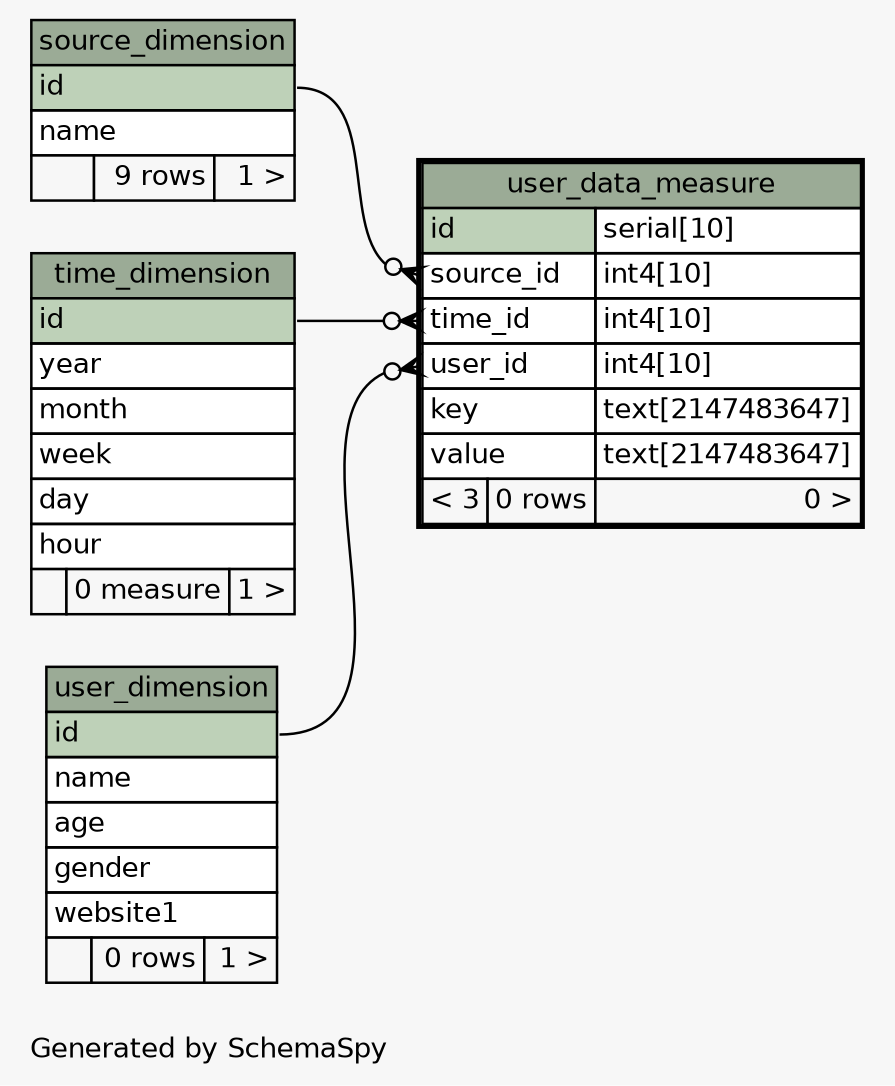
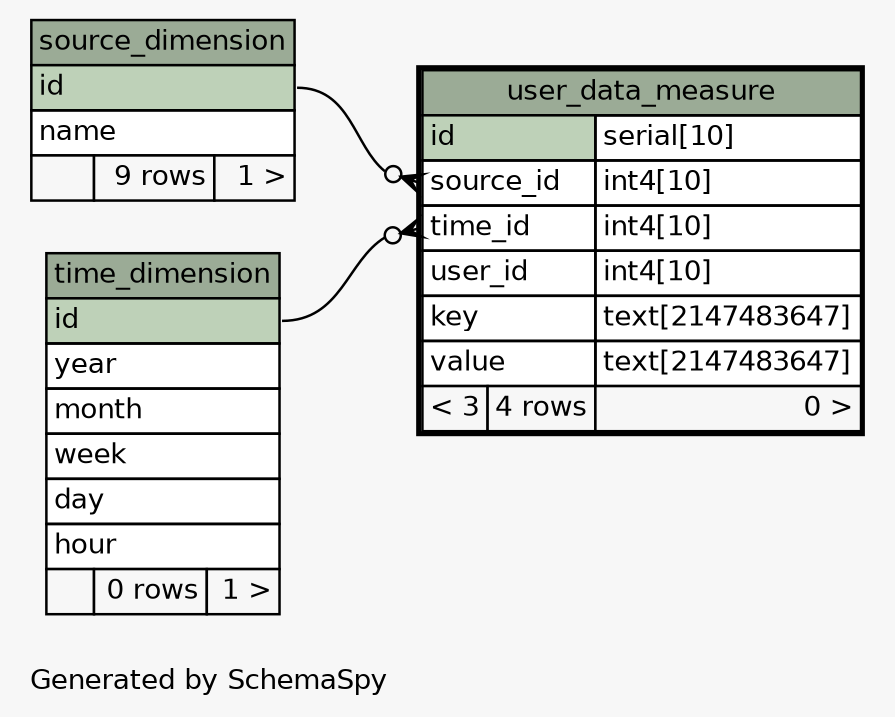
node "user_data_measure": text "0 rows" -> "4 rows"
node "time_dimension": text "0 measure" -> "0 rows"
node "user_dimension": removed
